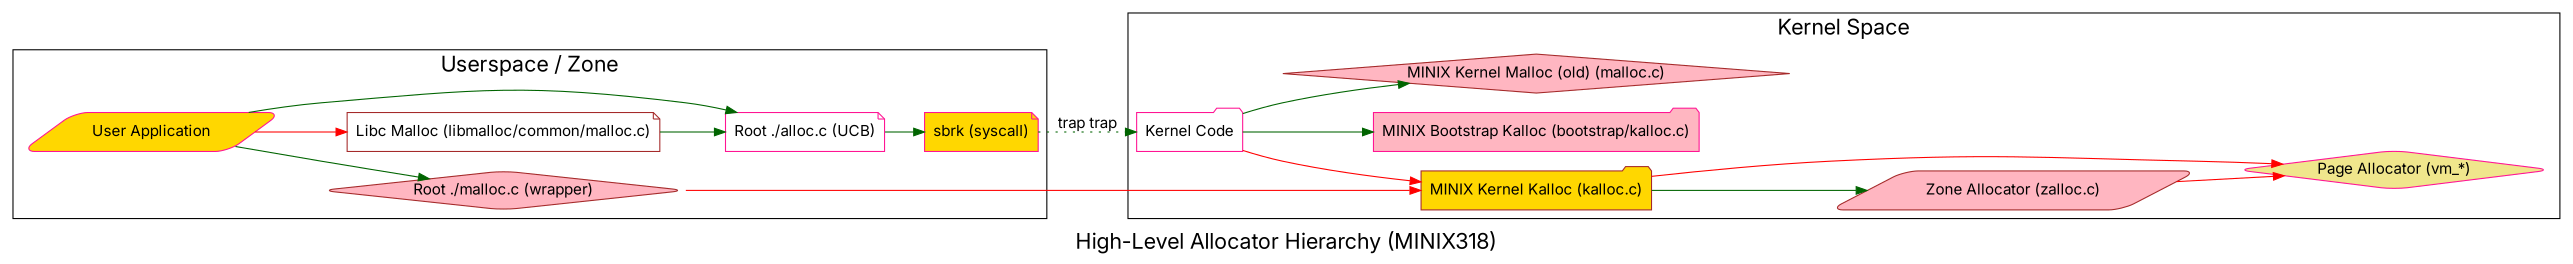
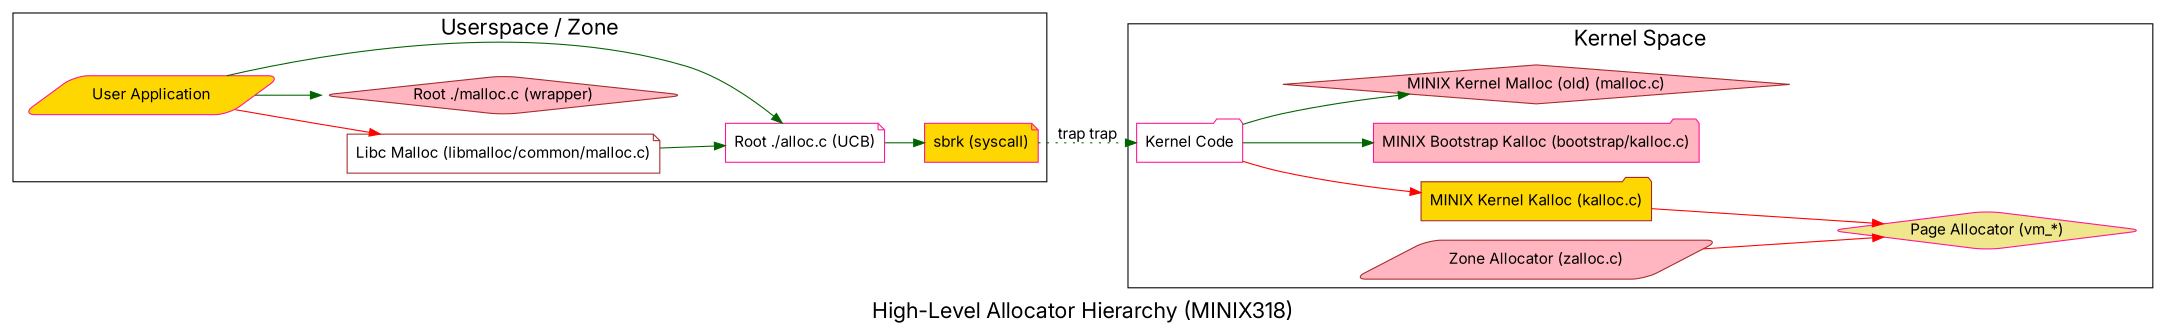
edge "Root ./malloc.c (wrapper)" -> "MINIX Kernel Kalloc (kalloc.c)": removed
edge "MINIX Kernel Kalloc (kalloc.c)" -> "Zone Allocator (zalloc.c)": removed
